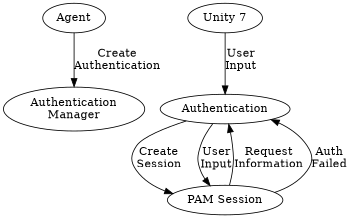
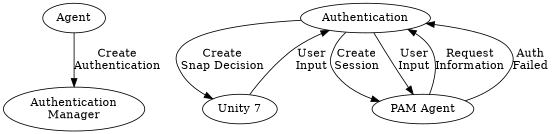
edge "Authentication" -> "Unity 7": added, label "Create Snap Decision"
node "PAM Session": label "PAM Session" -> "PAM Agent"
